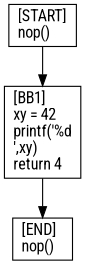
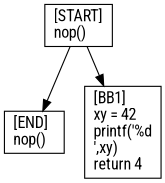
edge "[BB1] xy = 42 printf('%d ',xy) return 4" -> "[END] nop()": now "[START] nop()" -> "[END] nop()"
